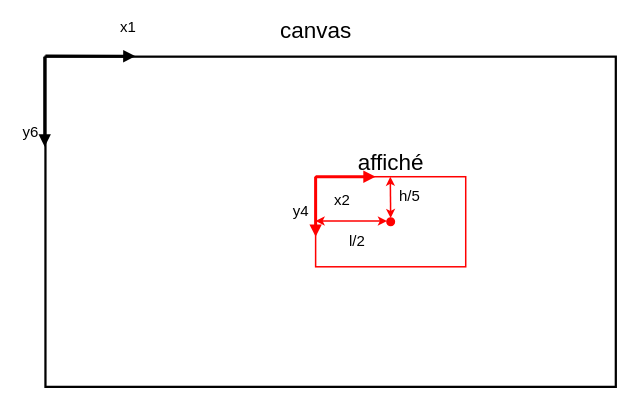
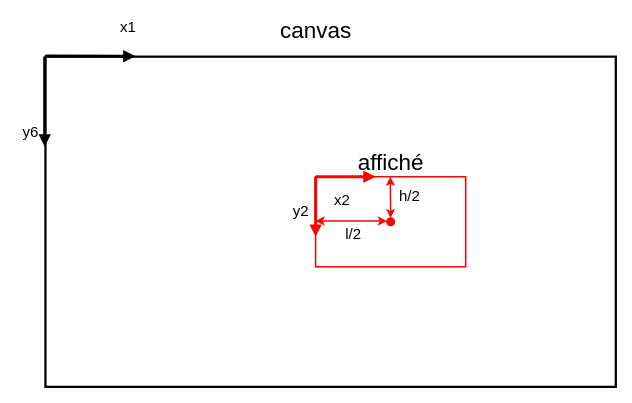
node "h/5": label "h/5" -> "h/2"
node "y4": label "y4" -> "y2"
node "l/2": moved (357, 240) -> (353, 233)
